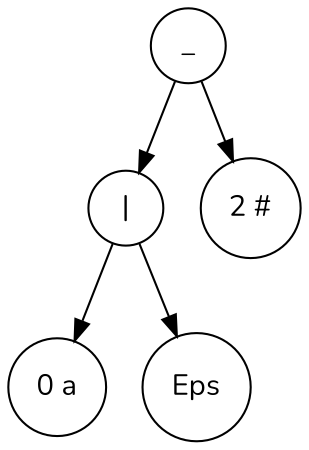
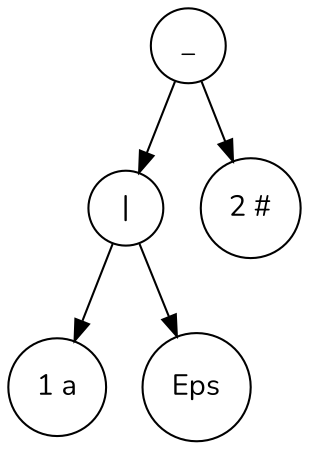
node "0 a": label "0 a" -> "1 a"
